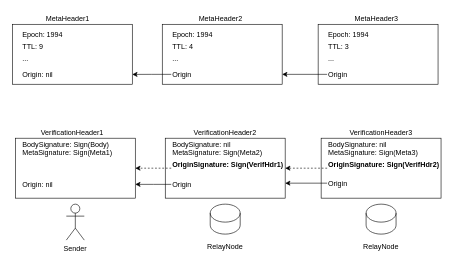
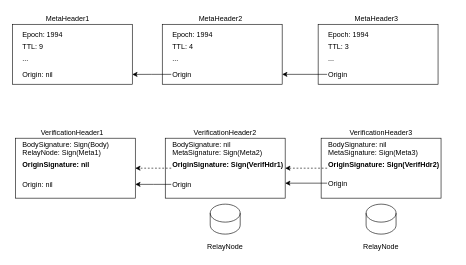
node "MetaSignature: Sign(Meta1)": label "MetaSignature: Sign(Meta1)" -> "RelayNode: Sign(Meta1)"
node "OriginSignature: nil": added
node "Sender": removed
